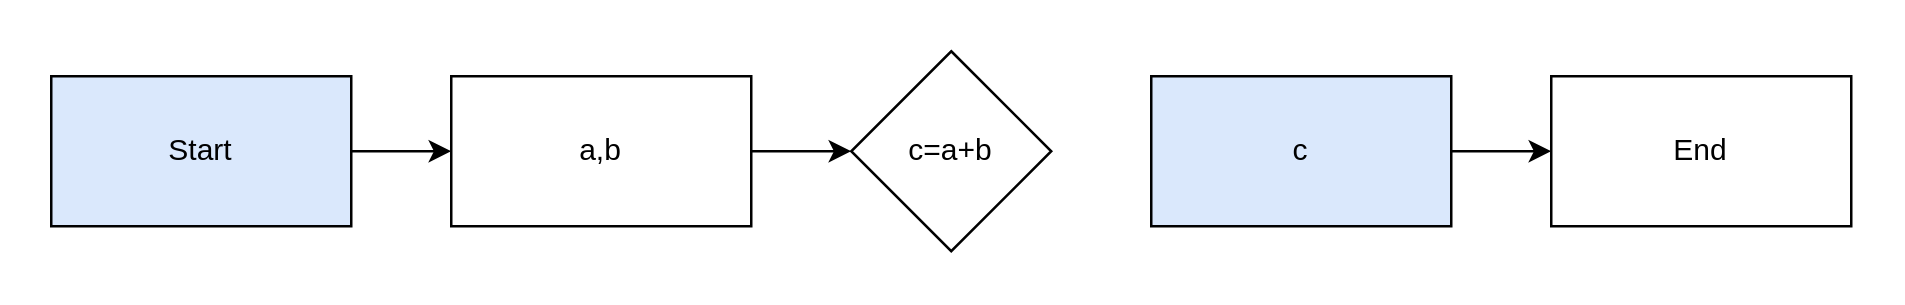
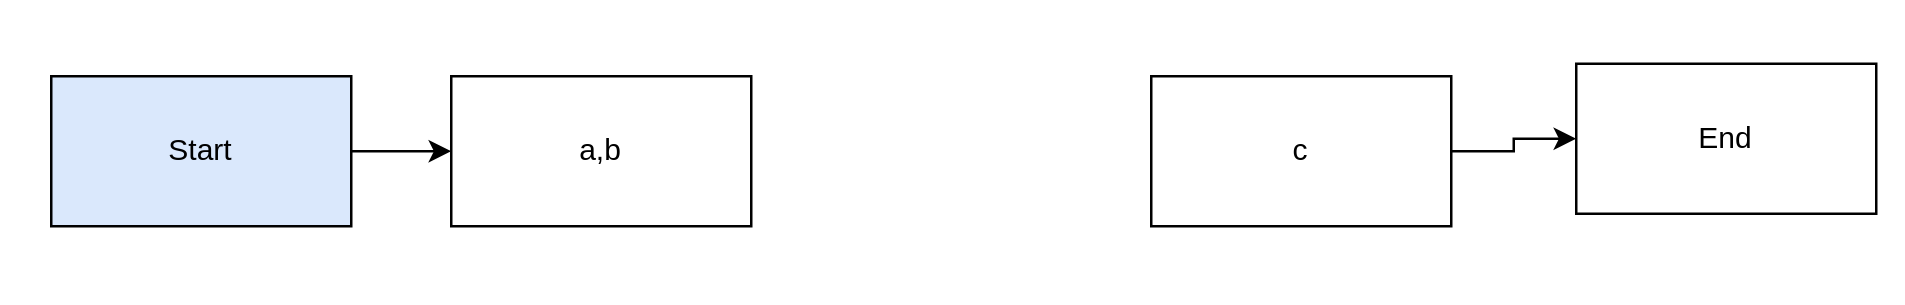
edge "a,b" -> "c=a+b": removed
node "c=a+b": removed
node "c": fillcolor #dae8fc -> #ffffff
node "End": moved (1701, 151) -> (1726, 139)
